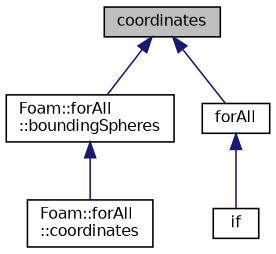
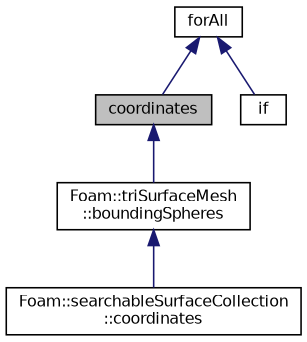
edge "forAll" -> "coordinates": reversed
node "Foam::forAll ::boundingSpheres": label "Foam::forAll ::boundingSpheres" -> "Foam::triSurfaceMesh ::boundingSpheres"
node "Foam::forAll ::coordinates": label "Foam::forAll ::coordinates" -> "Foam::searchableSurfaceCollection ::coordinates"
